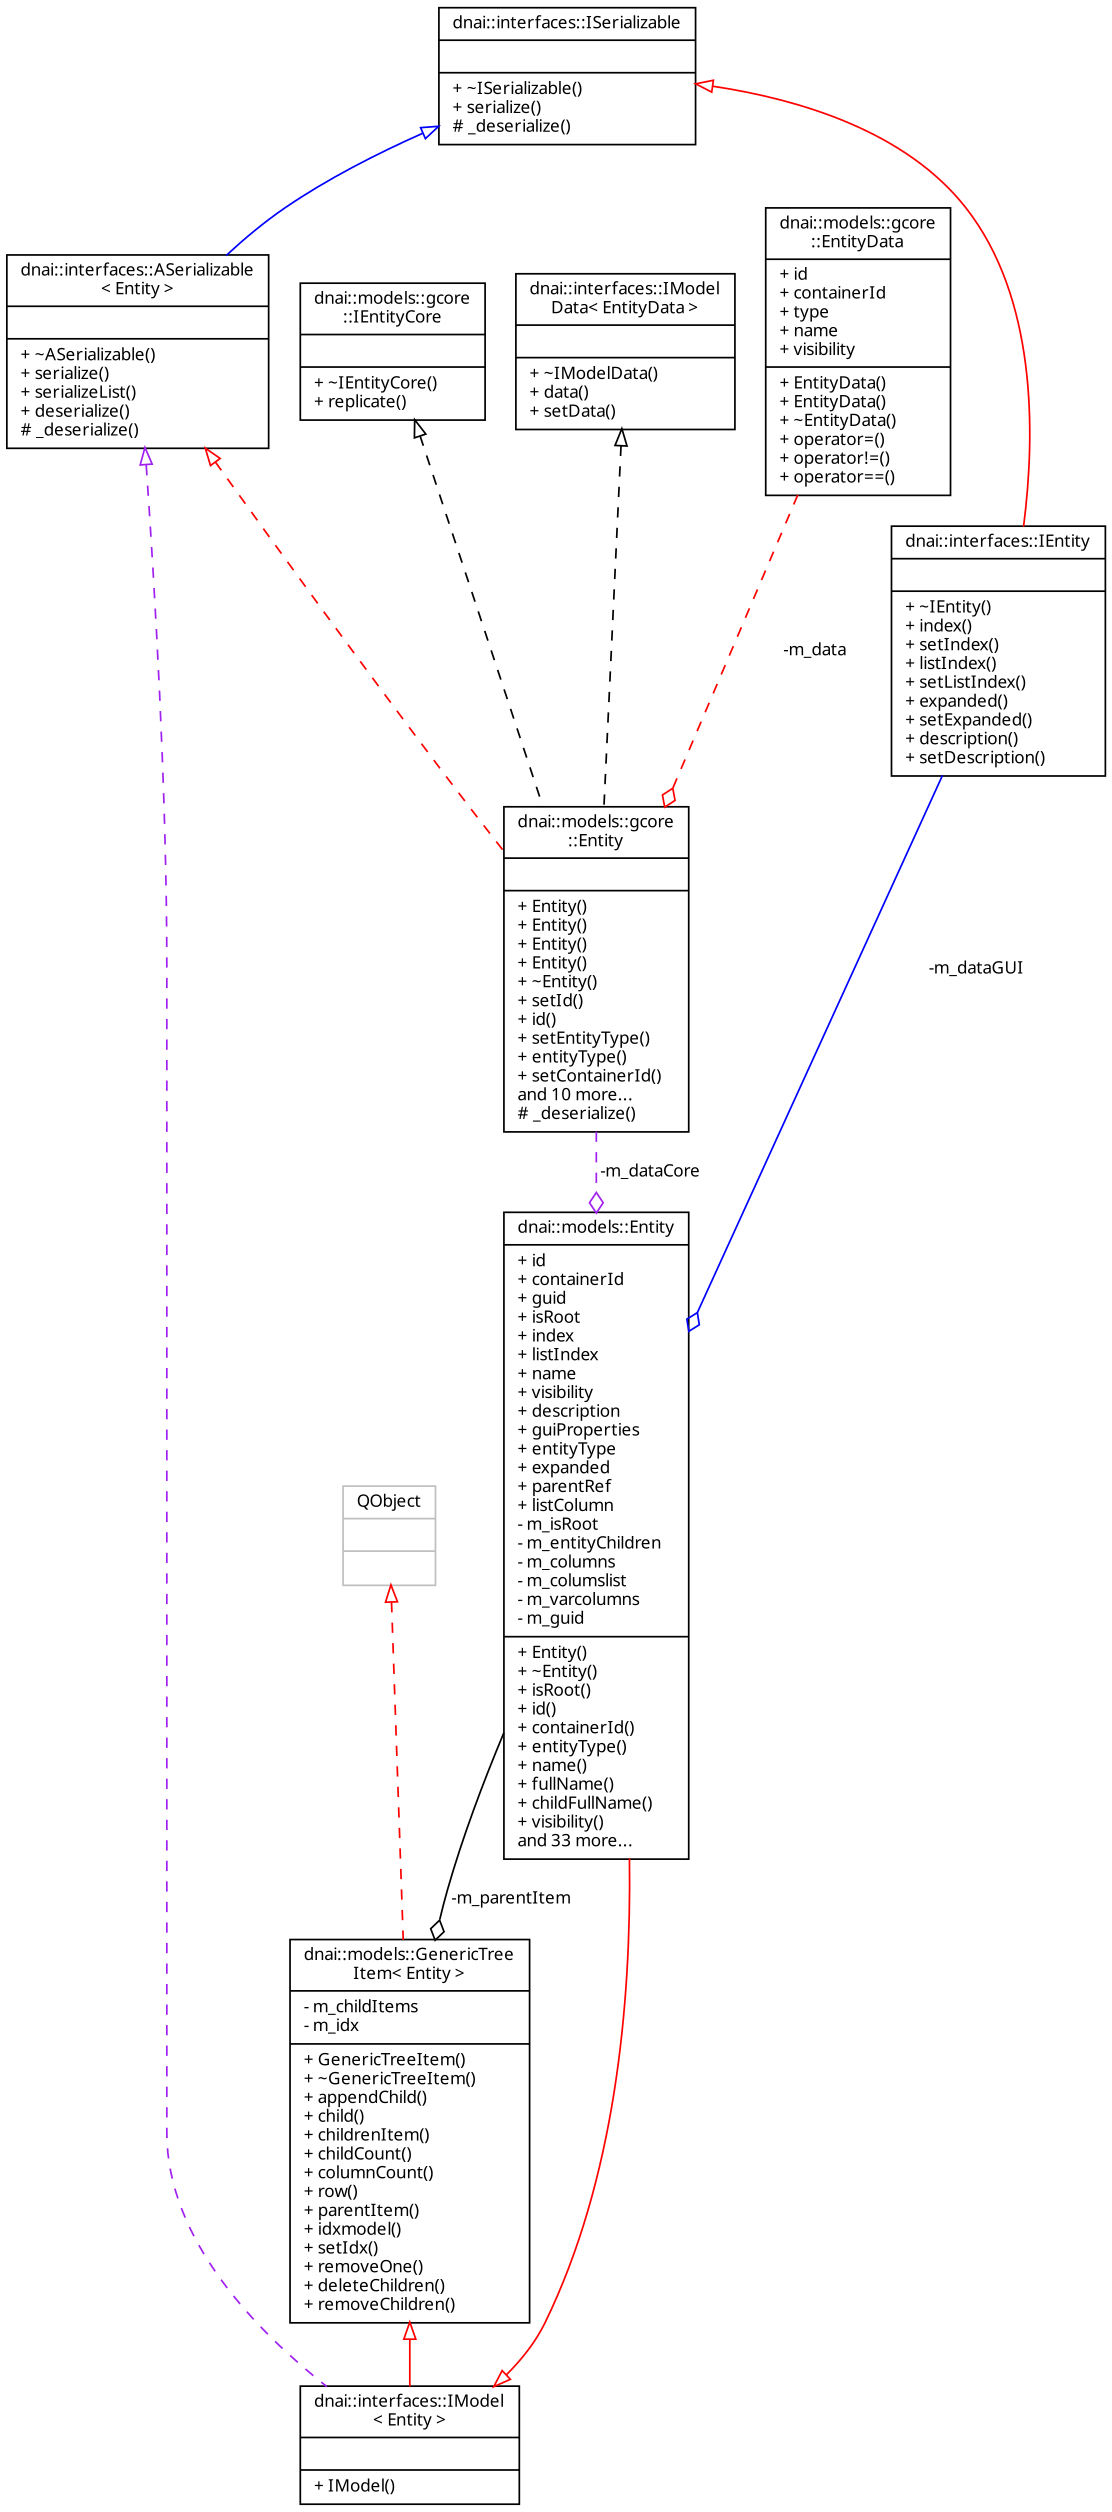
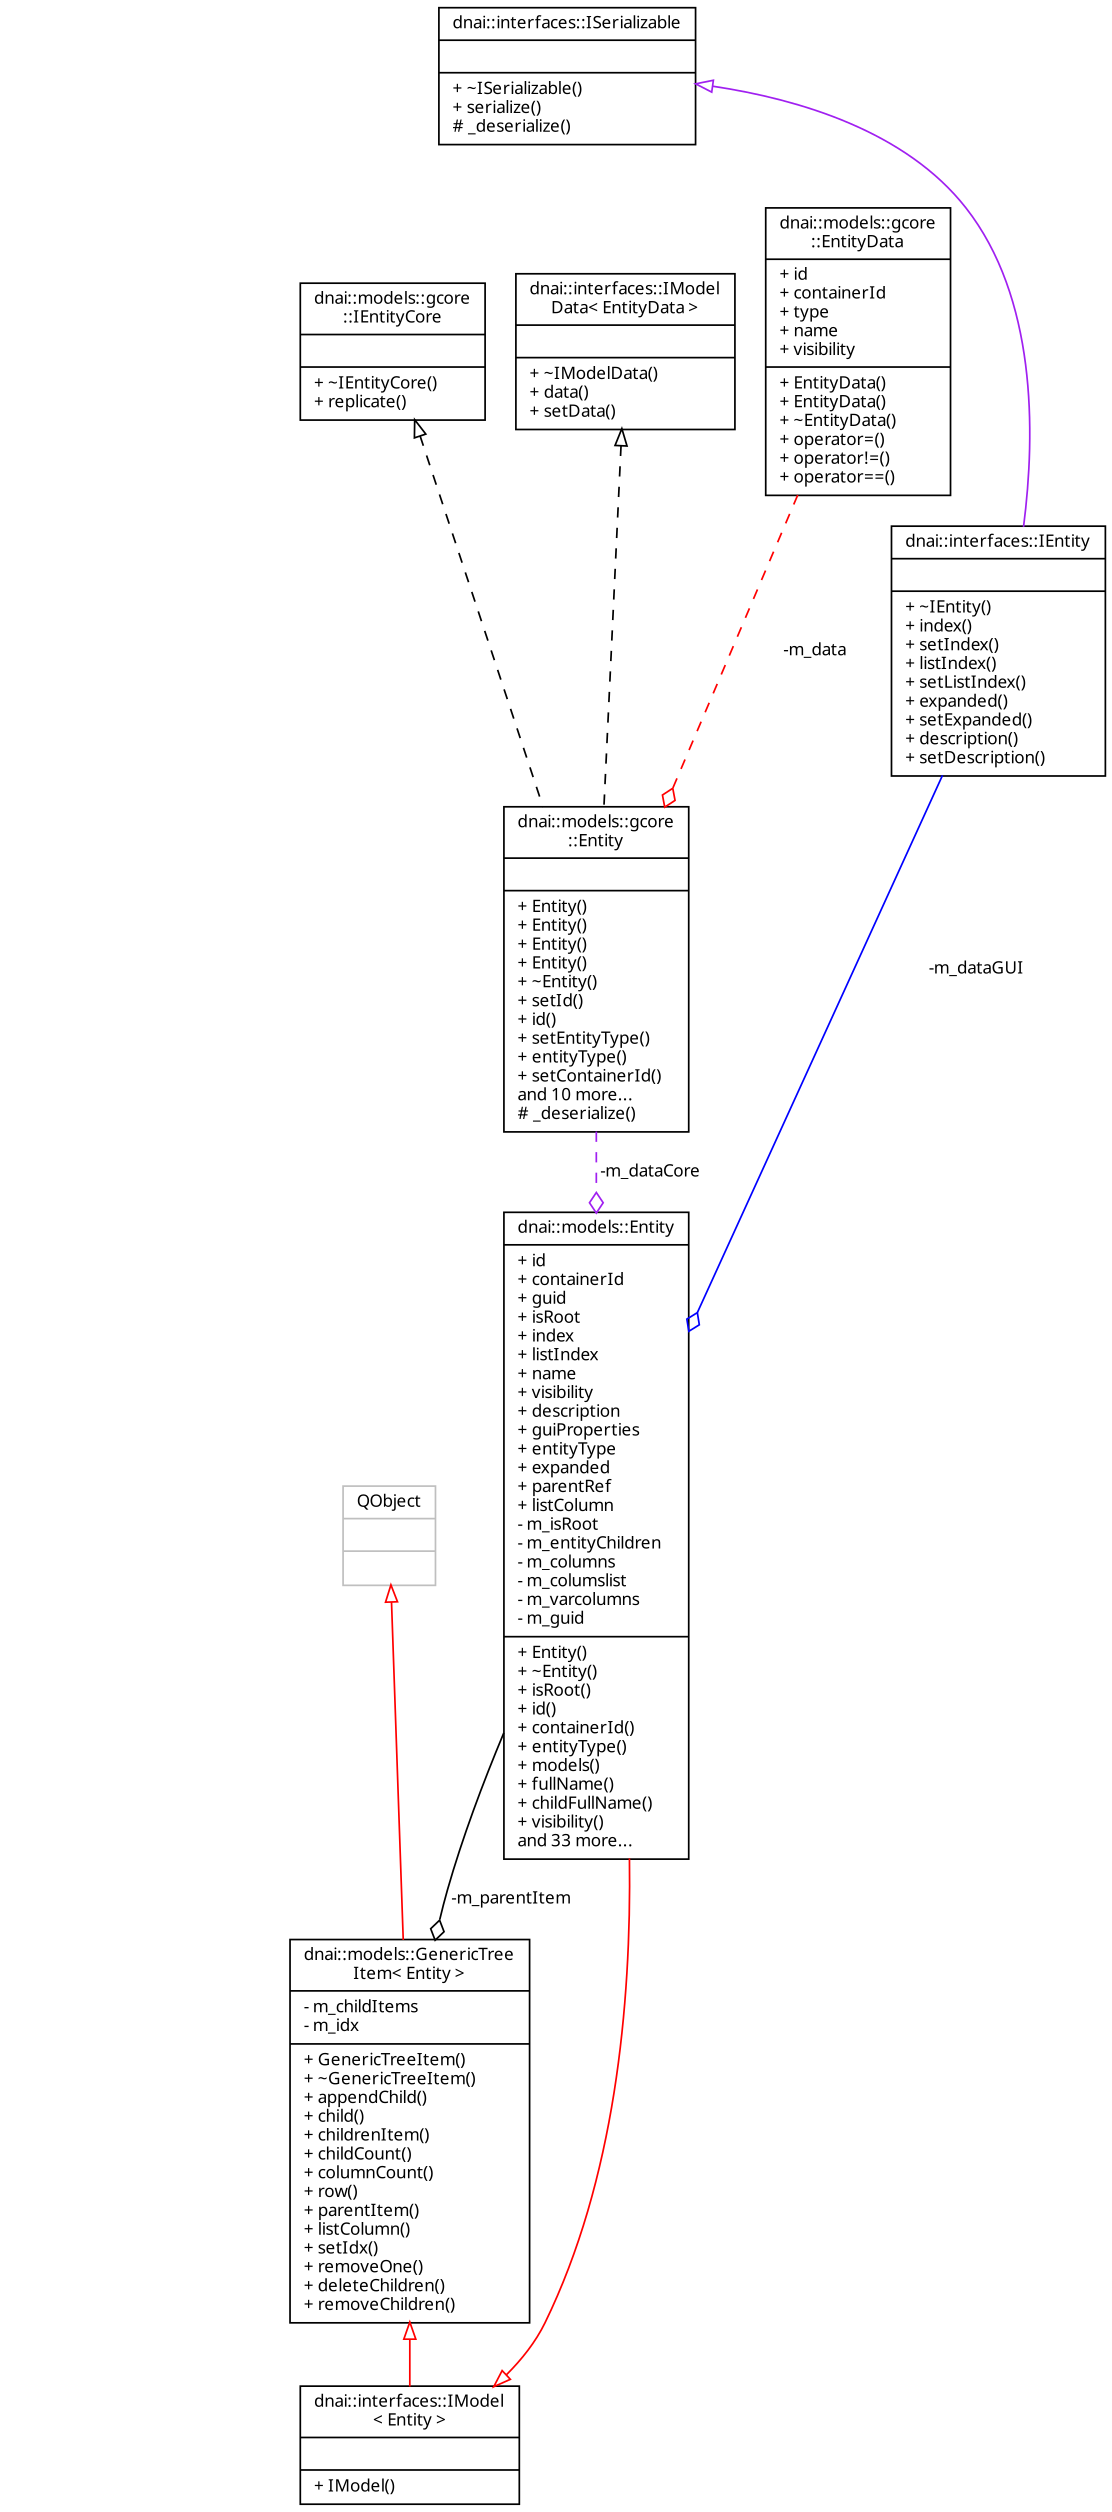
edge "dnai::interfaces::IEntity" -> "dnai::interfaces::ISerializable": color red -> purple
node "dnai::interfaces::ASerializable": removed
node "dnai::models::Entity": text "+ name()" -> "+ models()"
edge "dnai::models::GenericTree" -> "QObject": style dashed -> solid
node "dnai::models::GenericTree": text "+ idxmodel()" -> "+ listColumn()"
